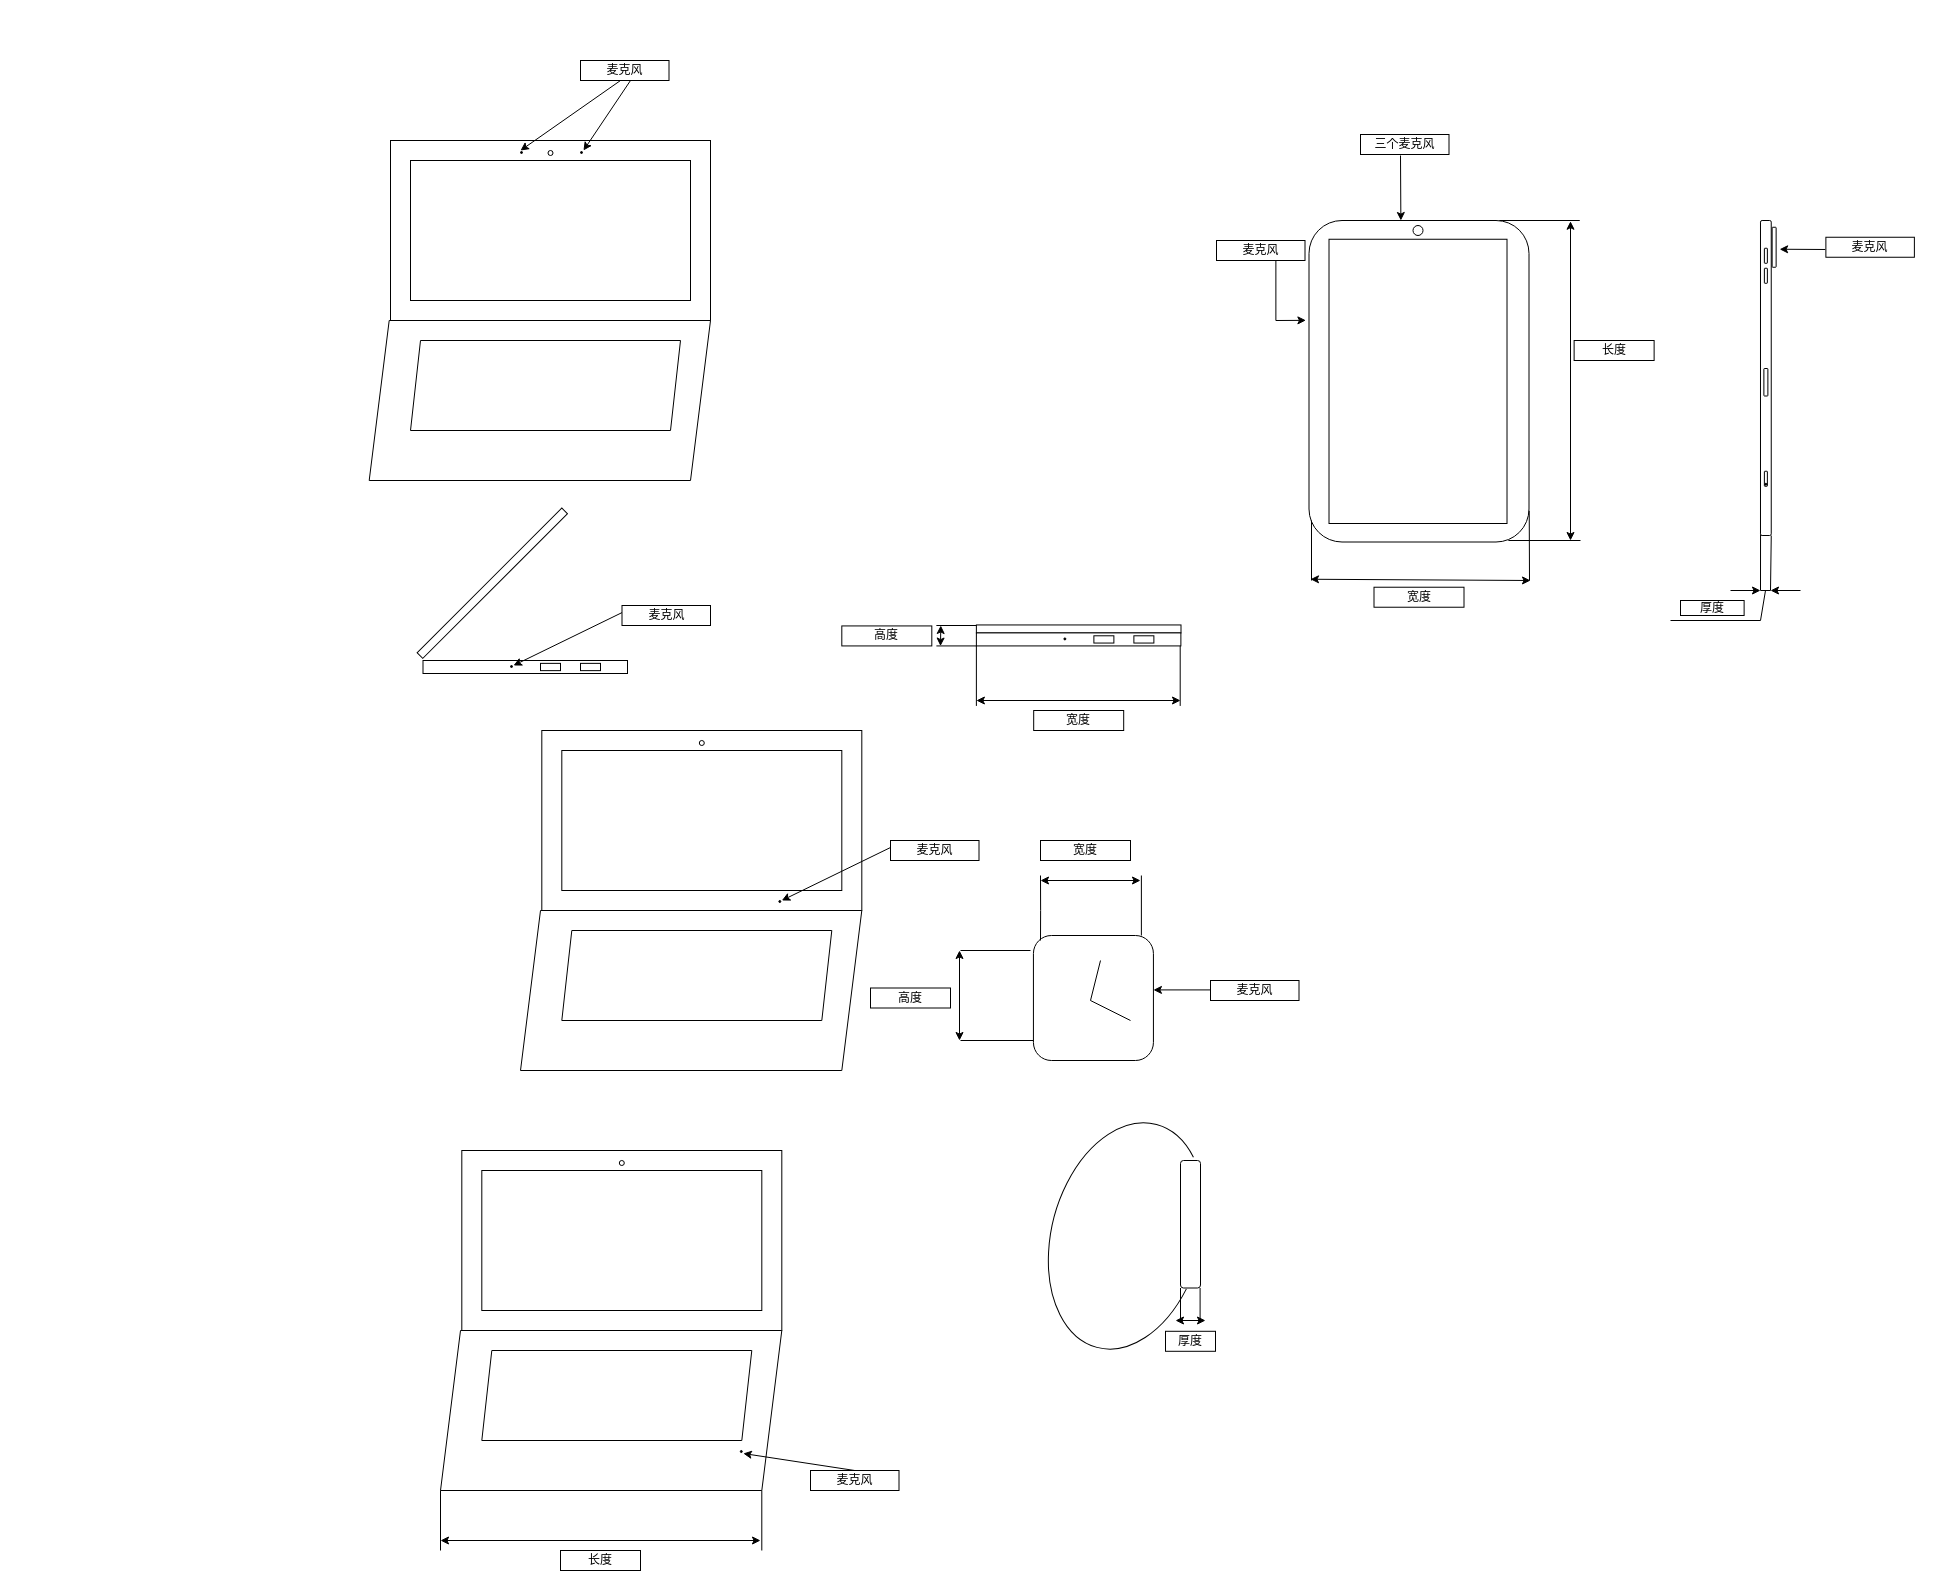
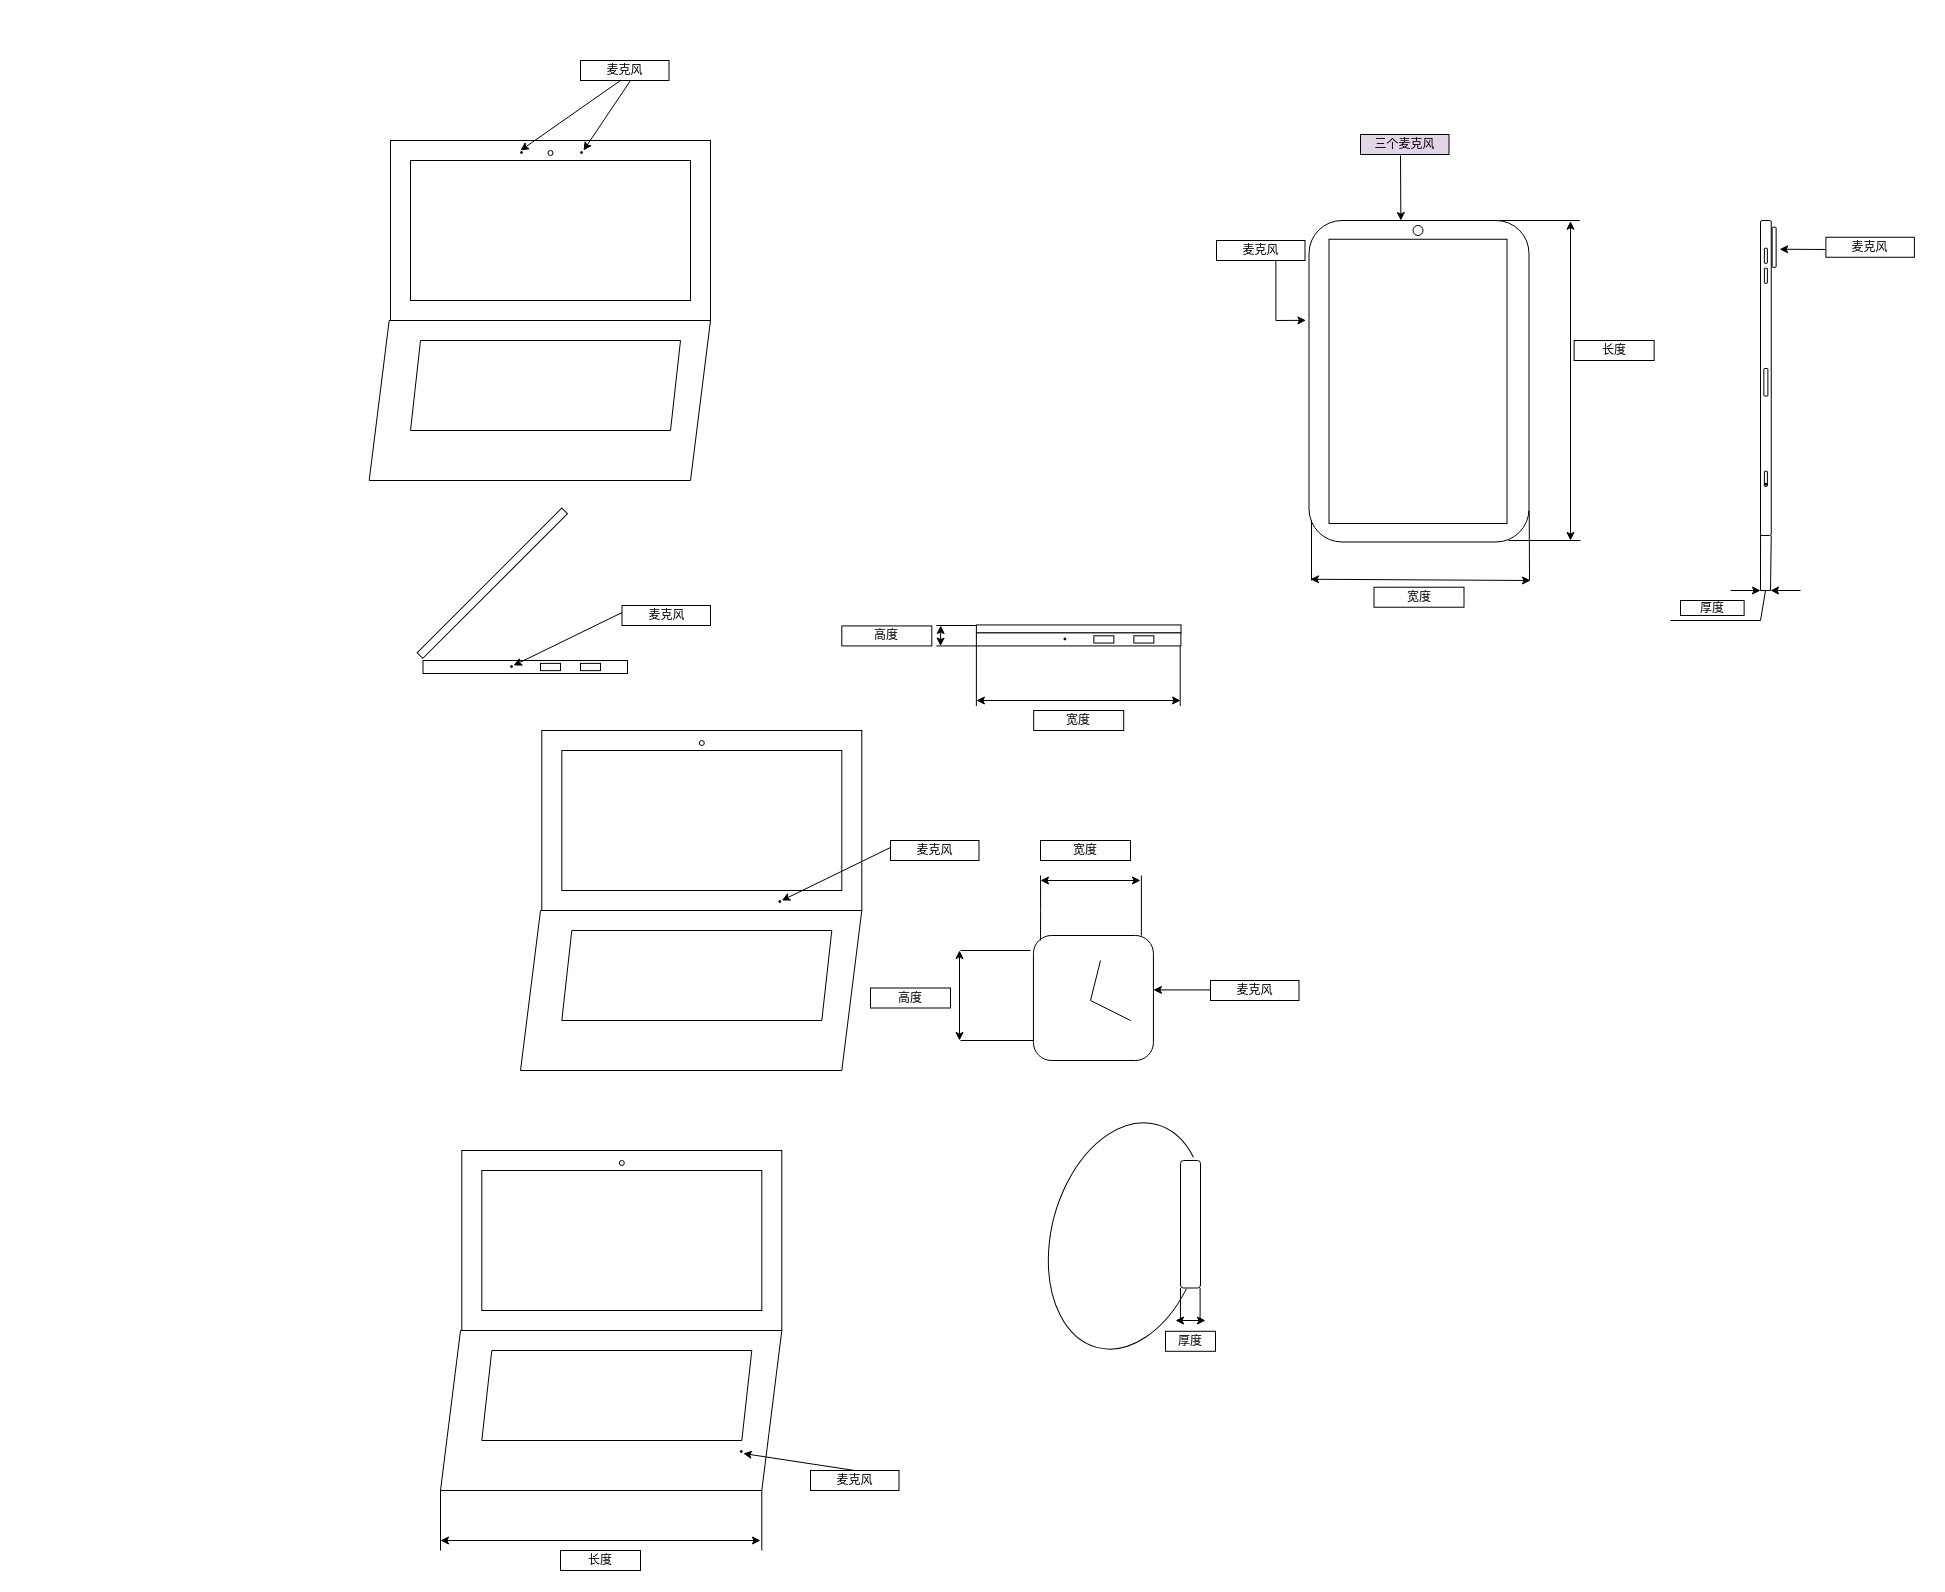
node "三个麦克风": fillcolor #ffffff -> #e1d5e7
